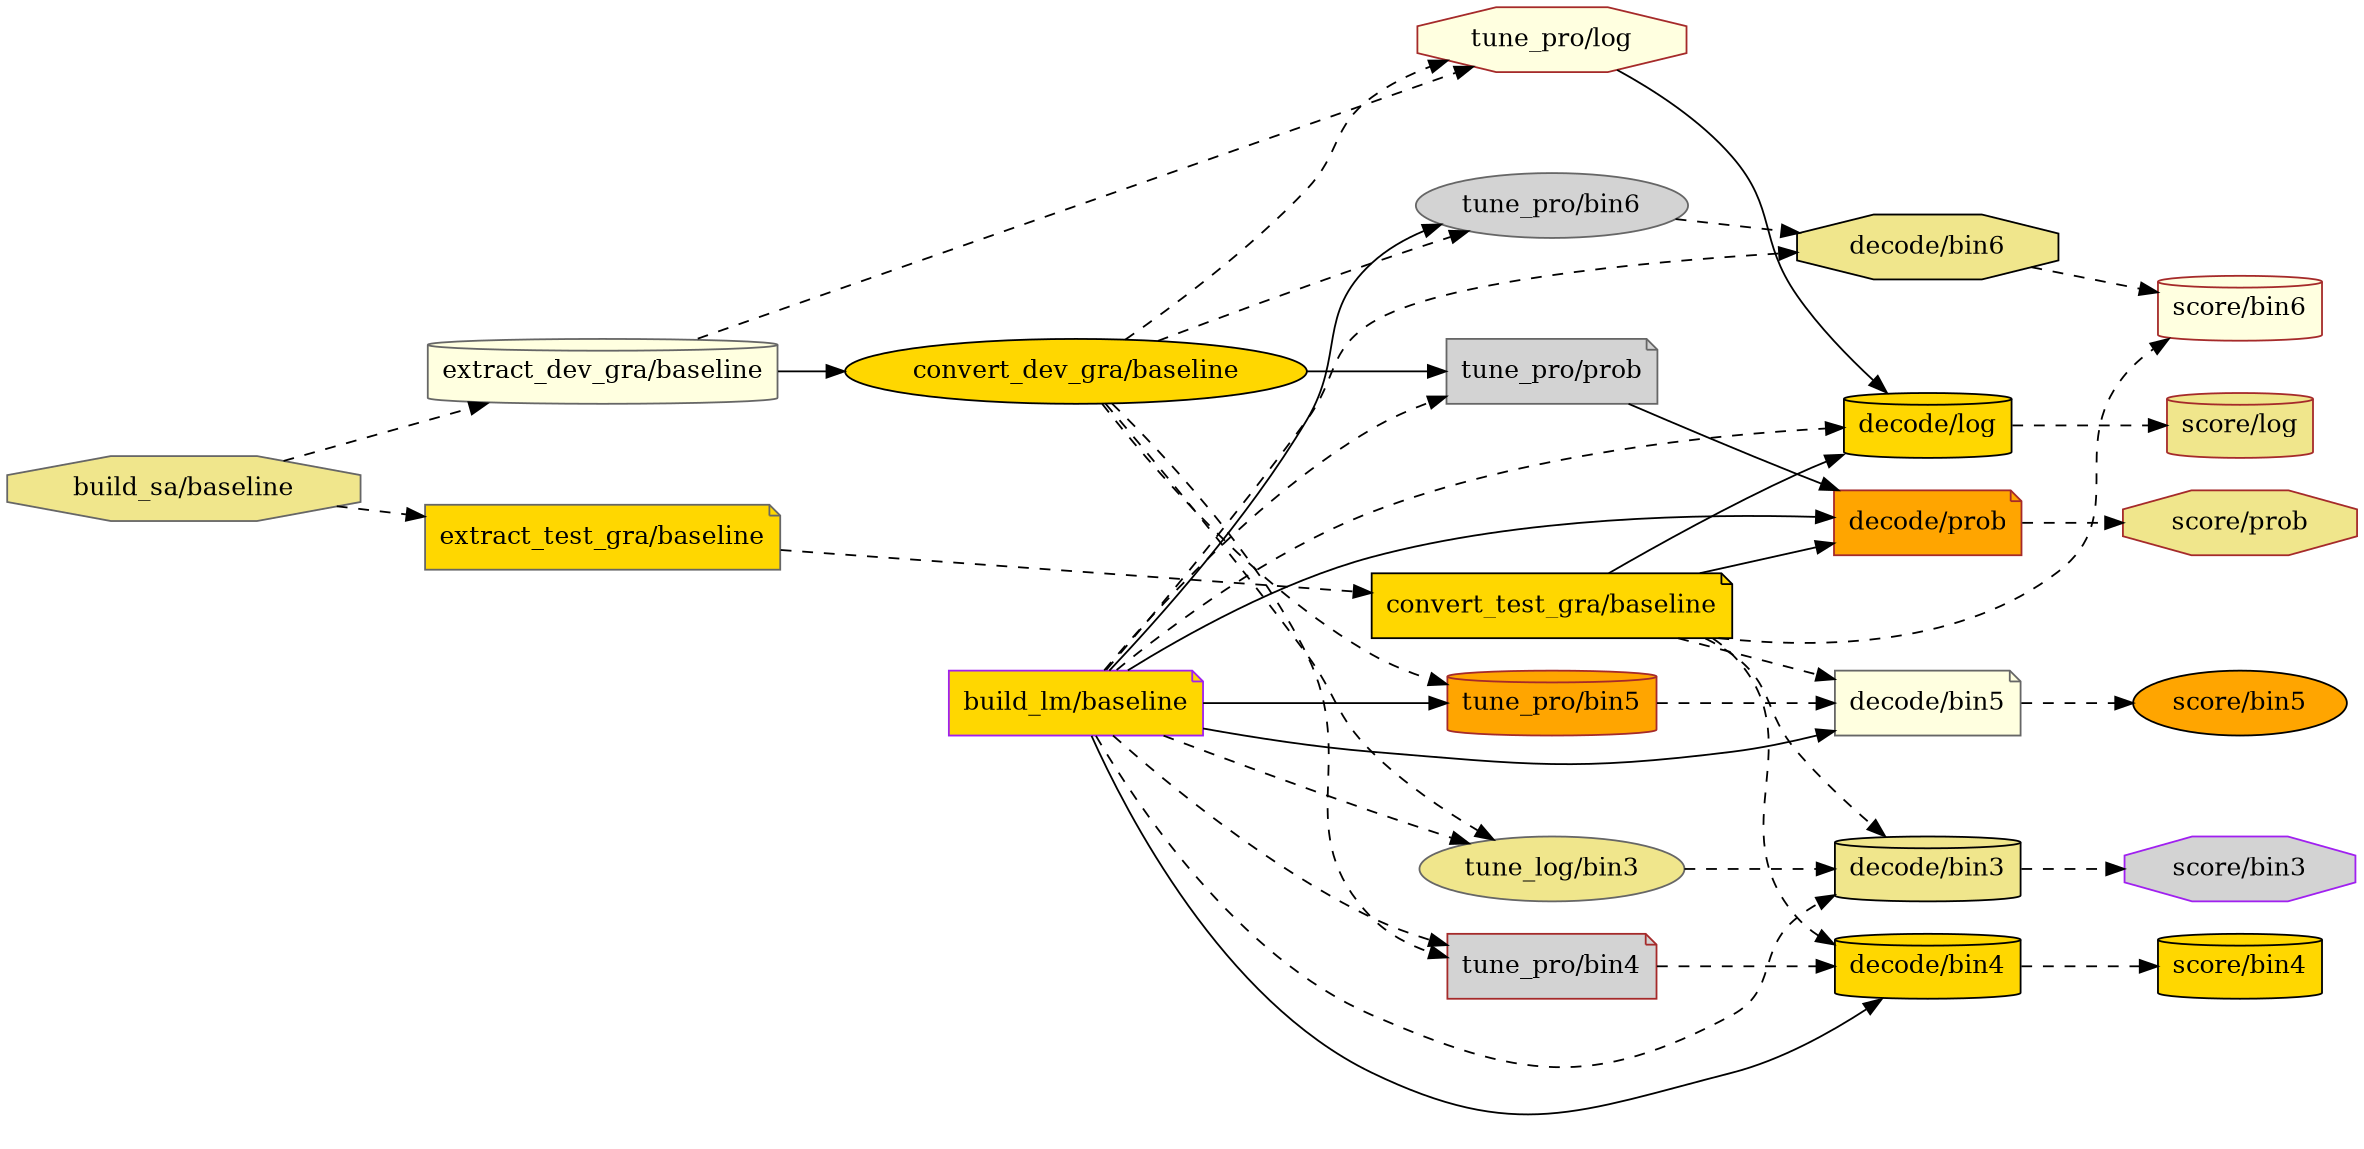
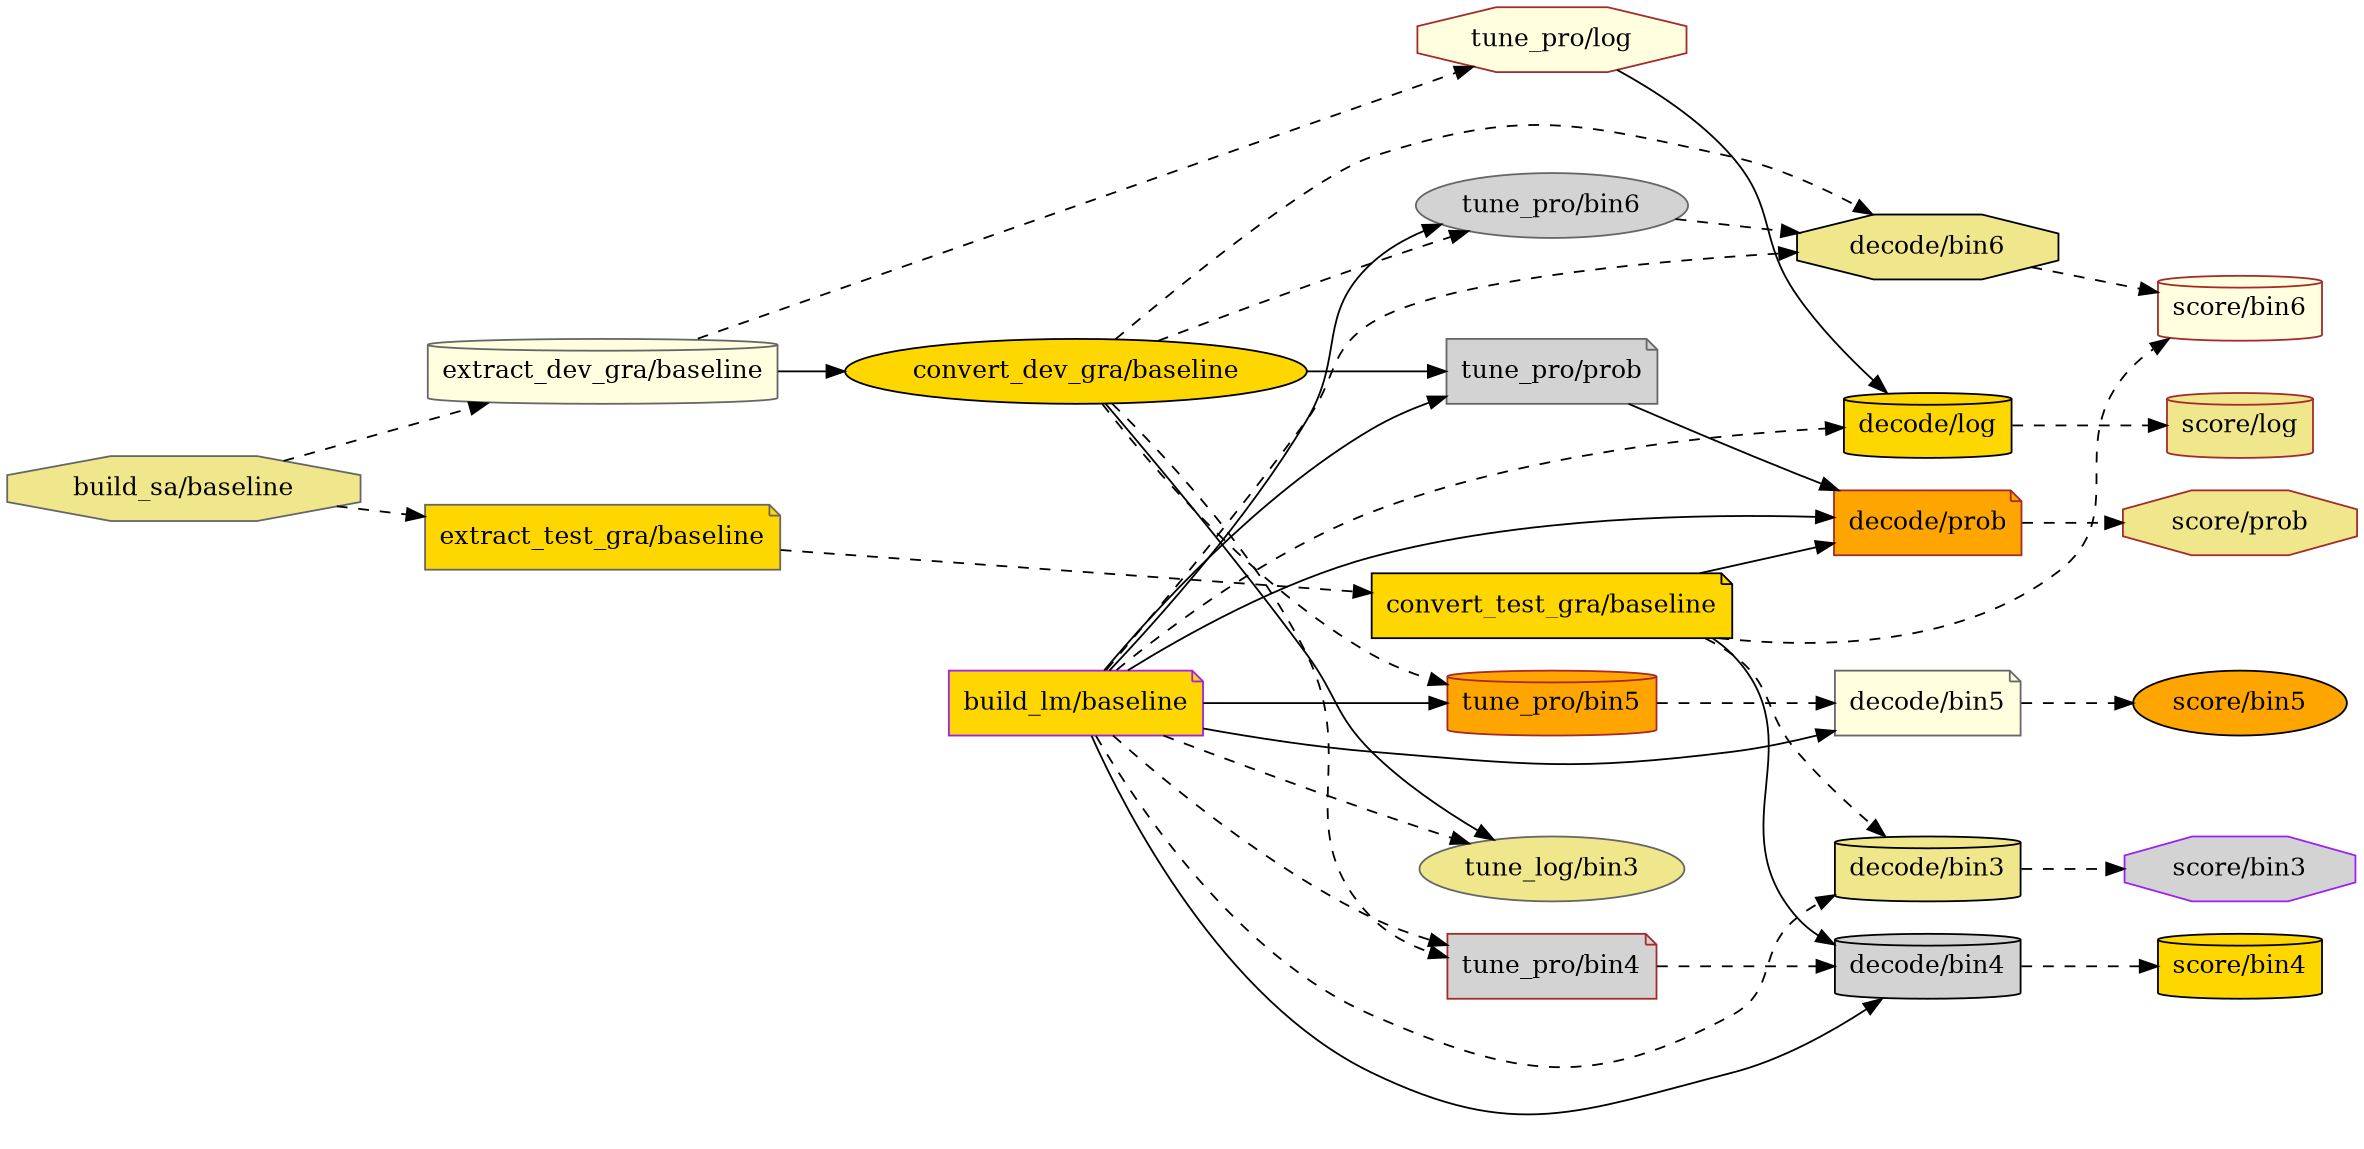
edge "convert_dev_gra/baseline" -> "tune_pro/log": now "convert_dev_gra/baseline" -> "decode/bin6"
edge "convert_test_gra/baseline" -> "decode/log": removed
edge "build_lm/baseline" -> "tune_pro/prob": style dashed -> solid
edge "convert_test_gra/baseline" -> "decode/bin5": removed
edge "convert_dev_gra/baseline" -> "tune_log/bin3": style dashed -> solid
edge "convert_test_gra/baseline" -> "decode/bin4": style dashed -> solid
edge "tune_log/bin3" -> "decode/bin3": removed
node "decode/bin4": fillcolor gold -> lightgrey
